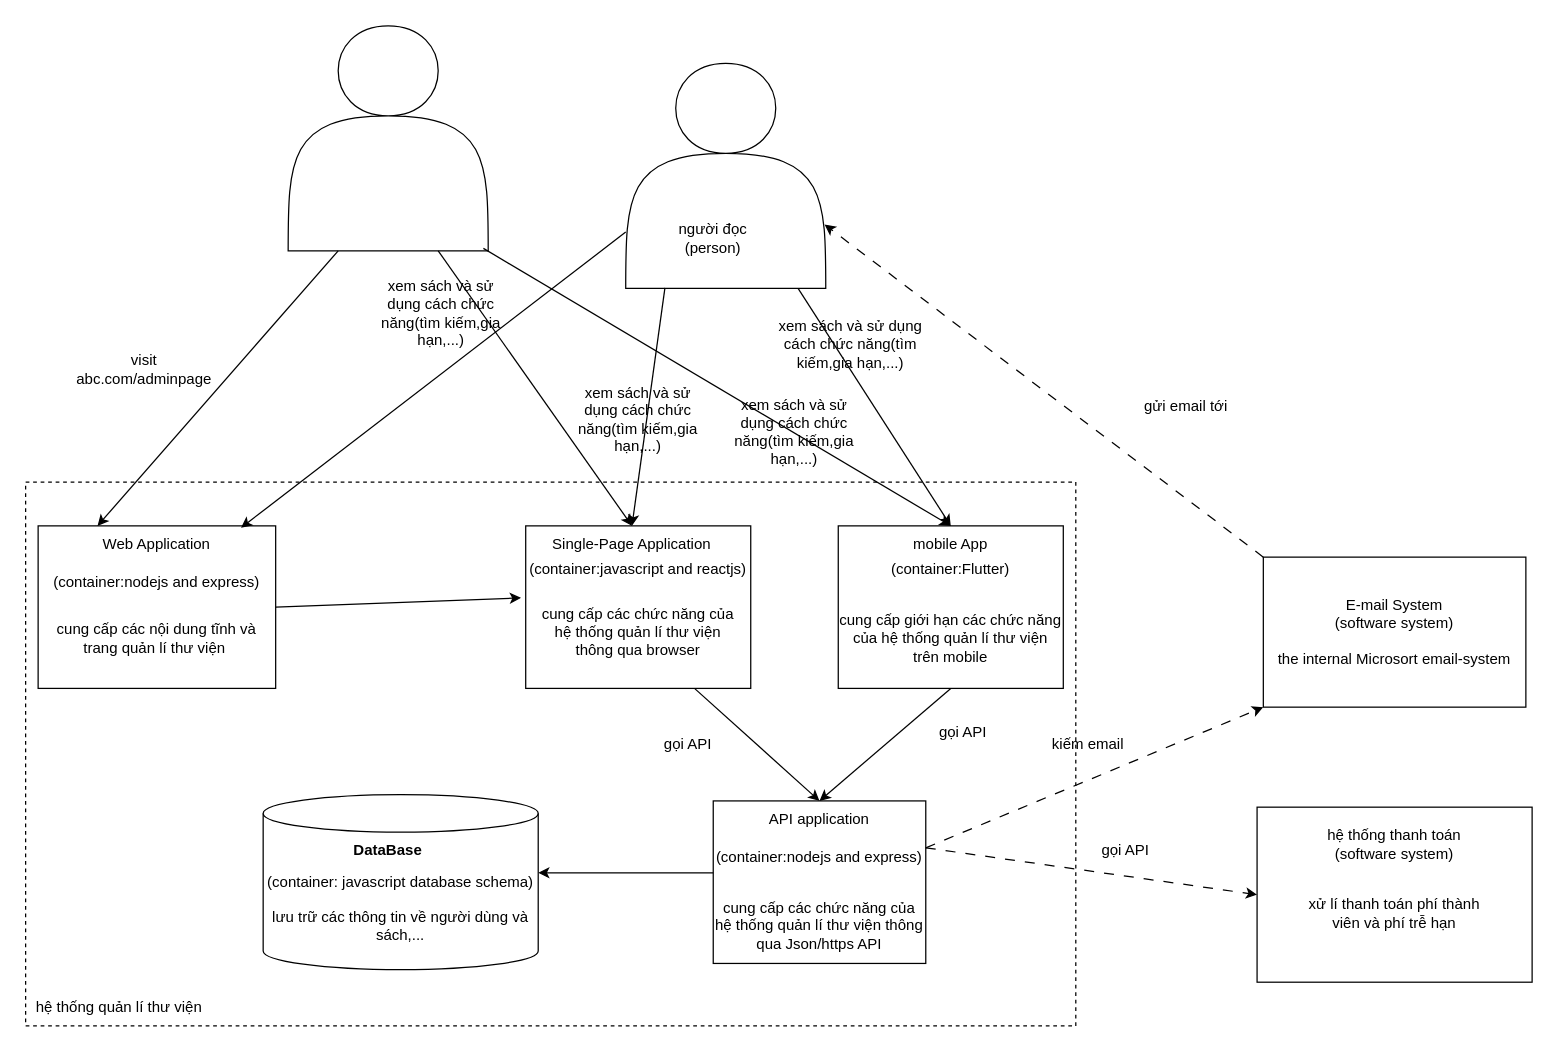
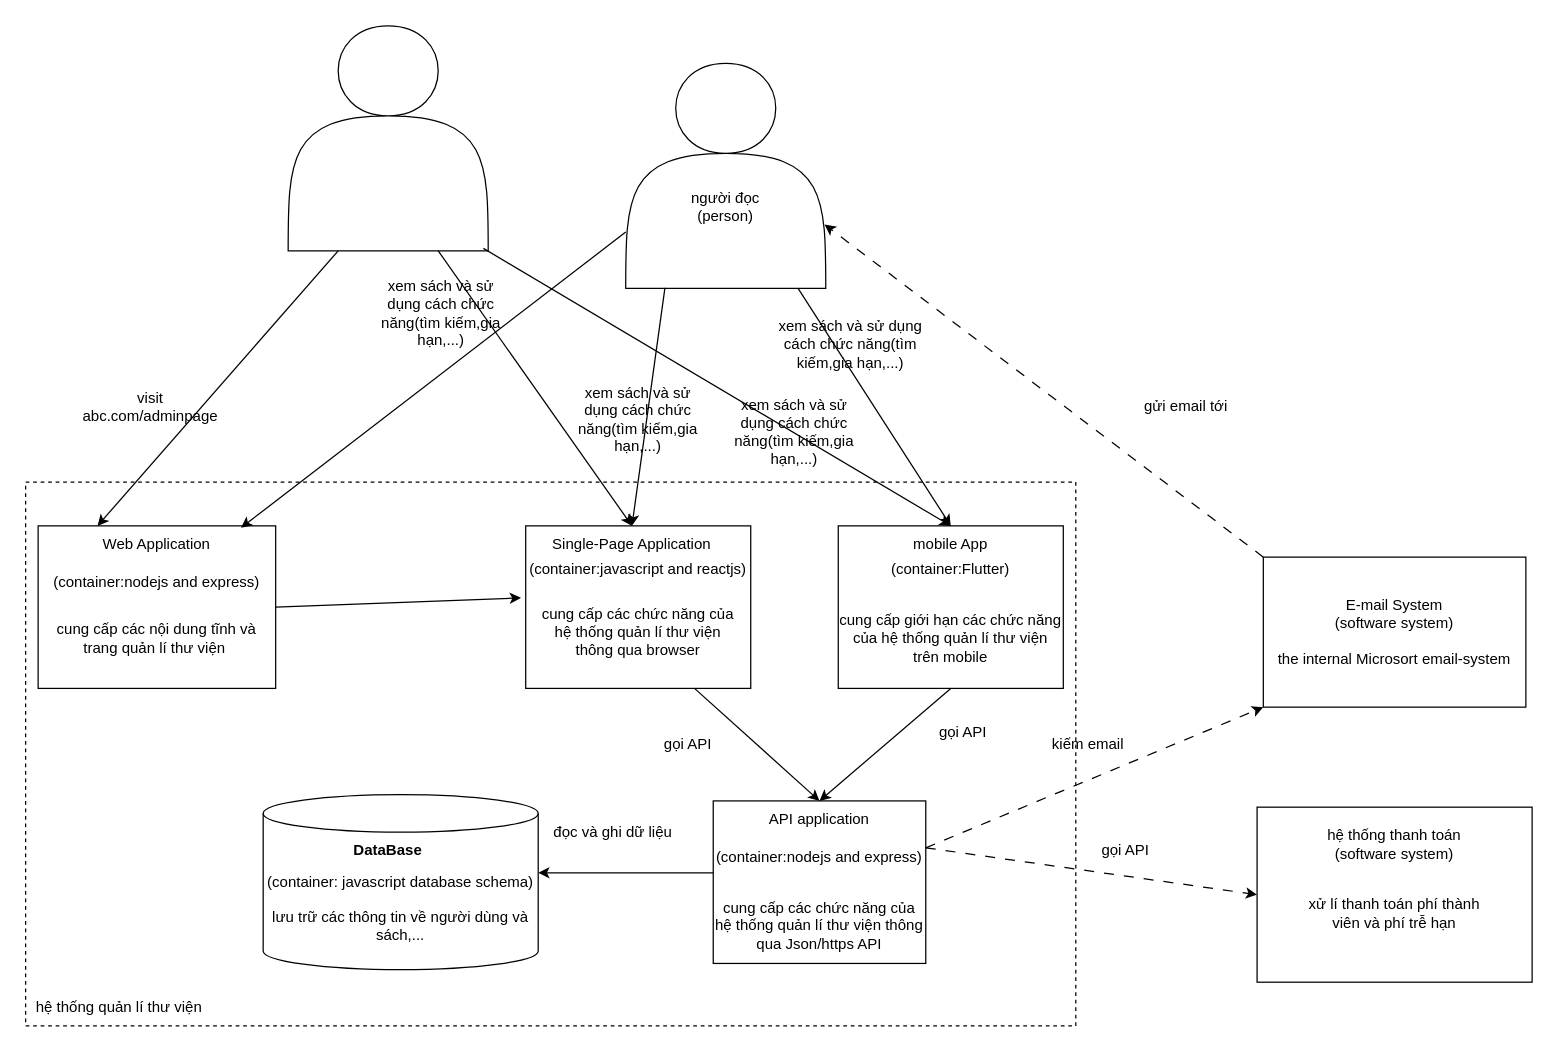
node "người đọc (person)": moved (713, 238) -> (726, 207)
node "visit abc.com/adminpage": moved (144, 369) -> (151, 407)
node "đọc và ghi dữ liệu": added
